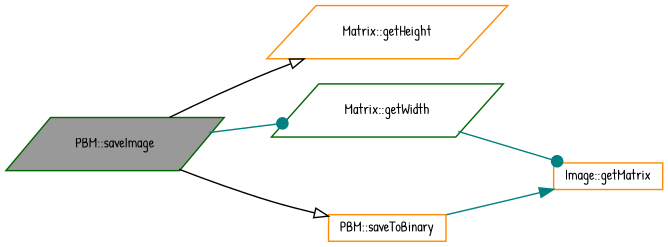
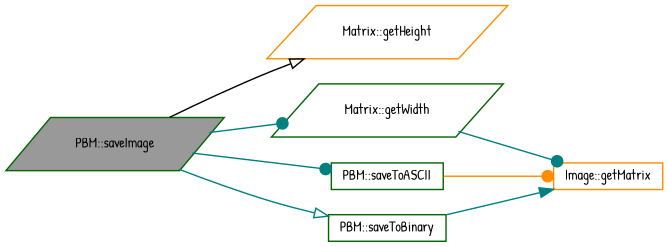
node "PBM::saveToASCII": added
edge "PBM::saveImage" -> "PBM::saveToBinary": color black -> teal
node "PBM::saveToBinary": color darkorange -> darkgreen
